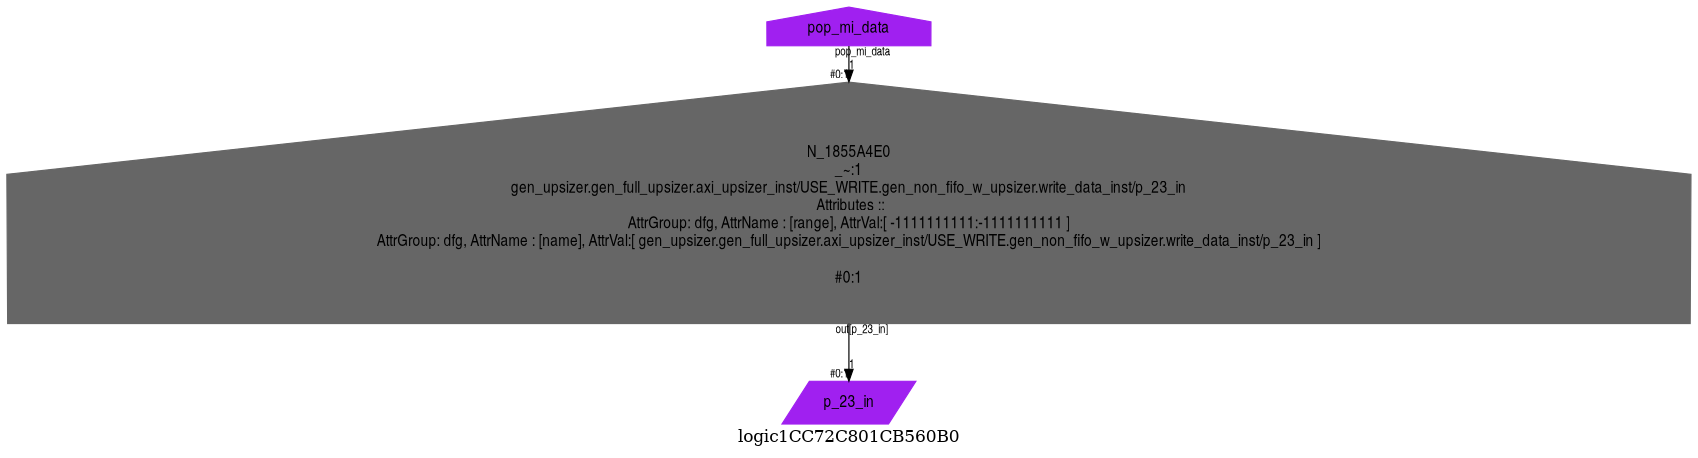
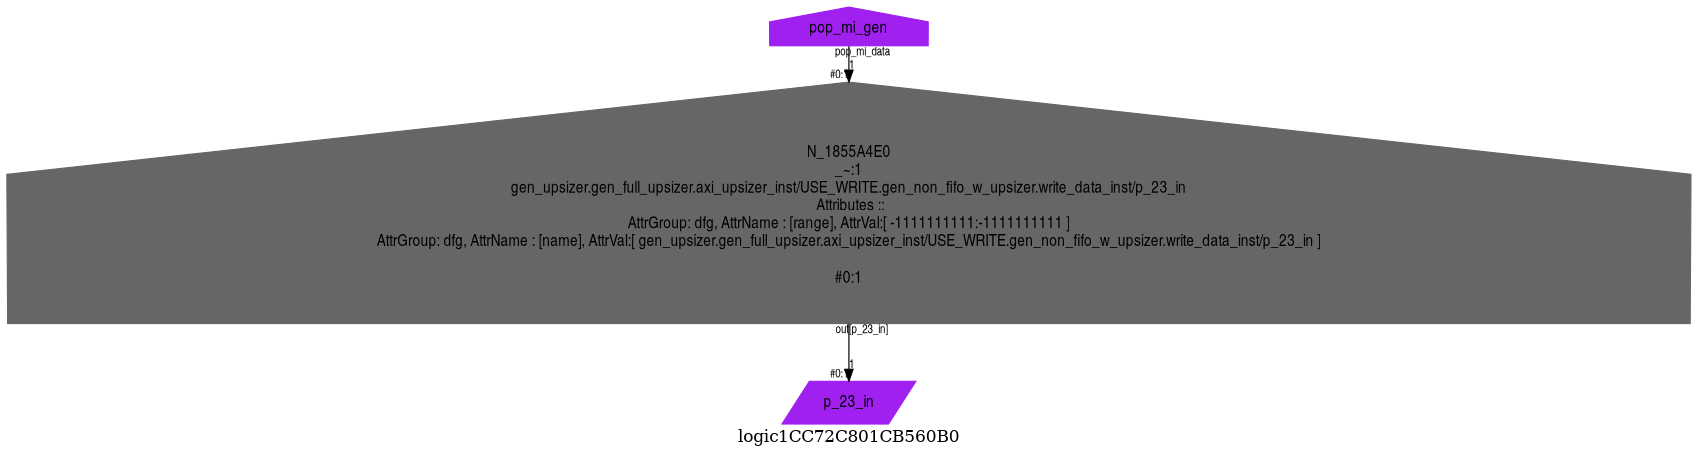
node "pop_mi_data": label "pop_mi_data" -> "pop_mi_gen"
